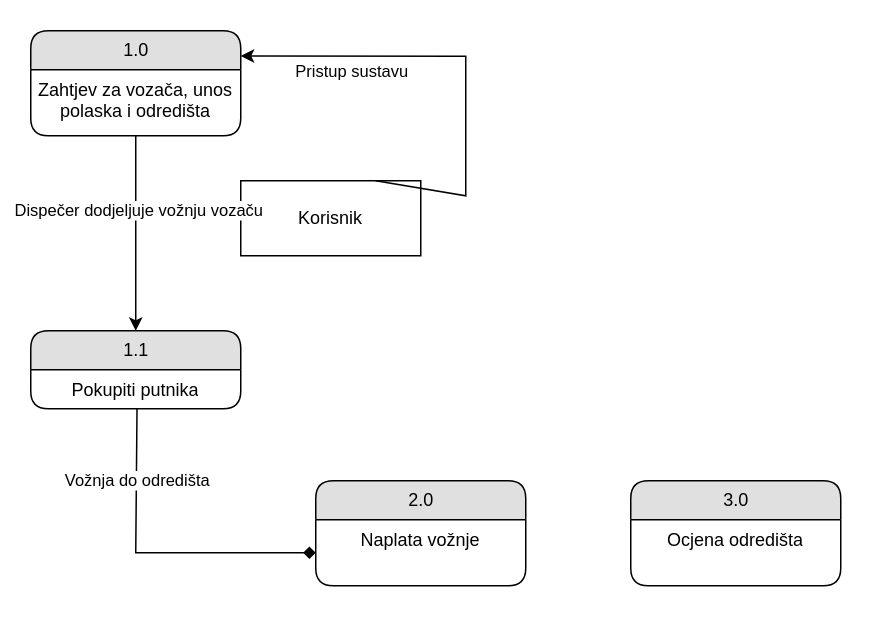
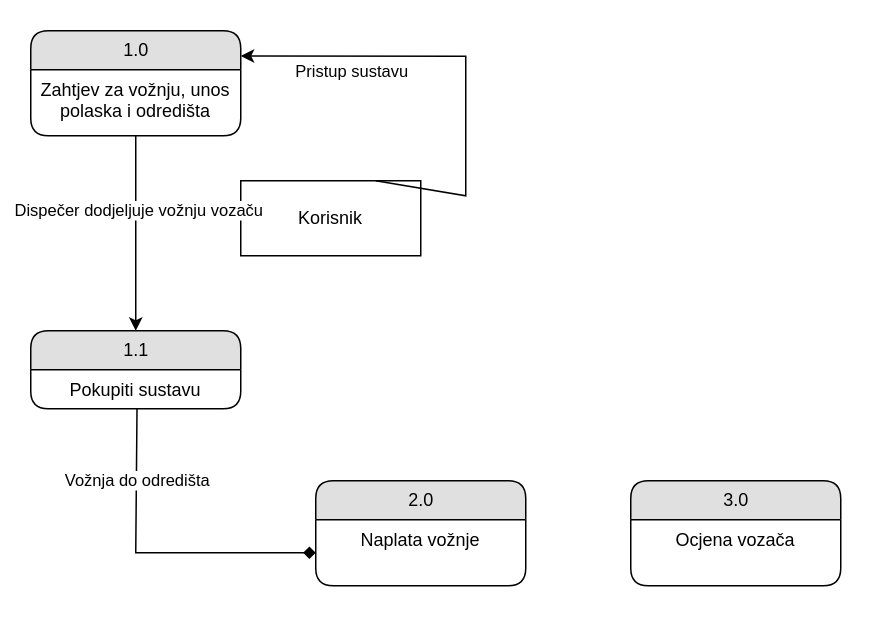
node "Zahtjev za vozača, unos polaska i odredišta": label "Zahtjev za vozača, unos polaska i odredišta" -> "Zahtjev za vožnju, unos polaska i odredišta"
node "Pokupiti putnika": label "Pokupiti putnika" -> "Pokupiti sustavu"
node "Ocjena odredišta": label "Ocjena odredišta" -> "Ocjena vozača"
